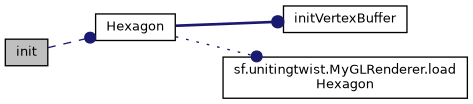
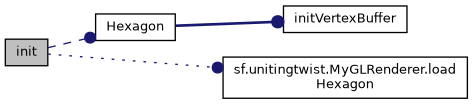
edge "Hexagon" -> "sf.unitingtwist.MyGLRenderer.load Hexagon": now "init" -> "sf.unitingtwist.MyGLRenderer.load Hexagon"
